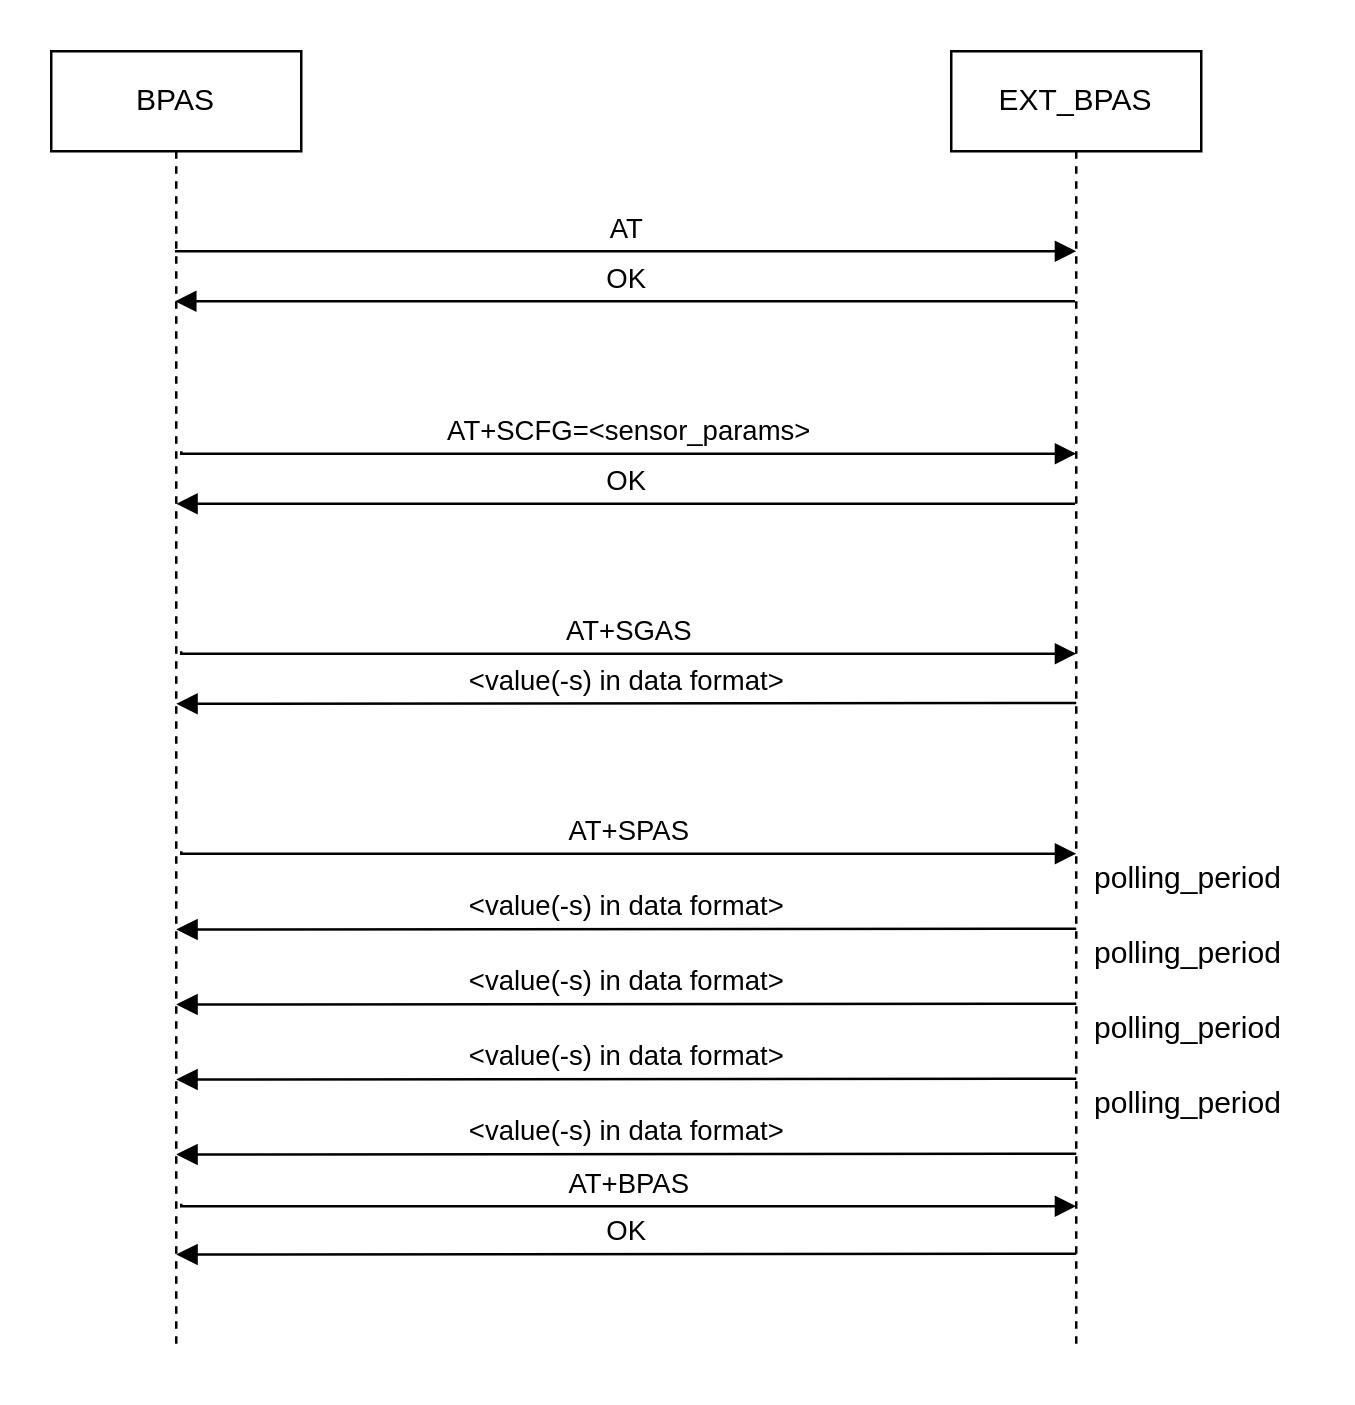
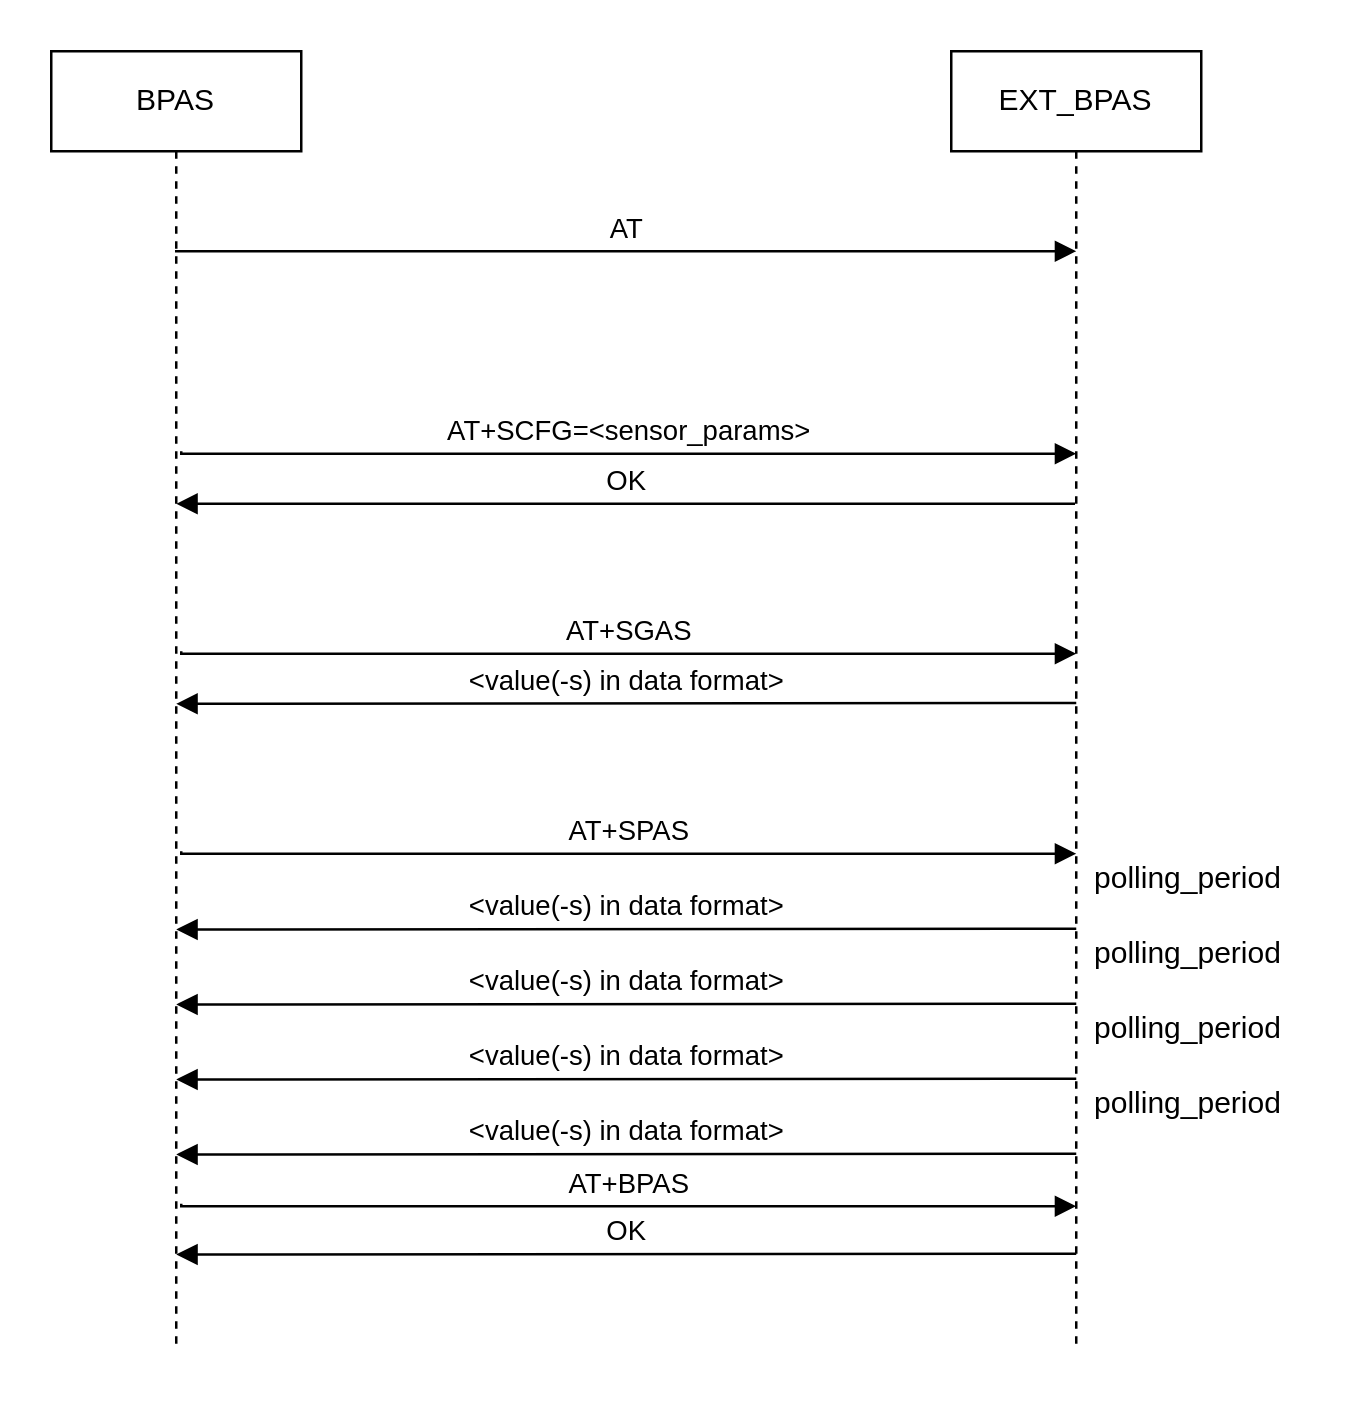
edge "EXT_BPAS" -> "BPAS": removed, label "OK"
